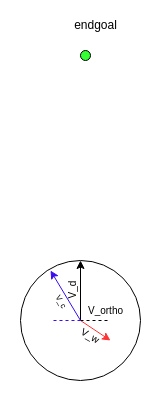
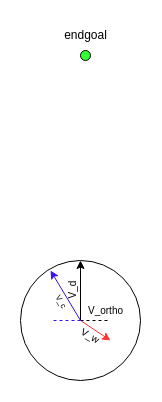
node "endgoal": moved (96, 26) -> (86, 36)
